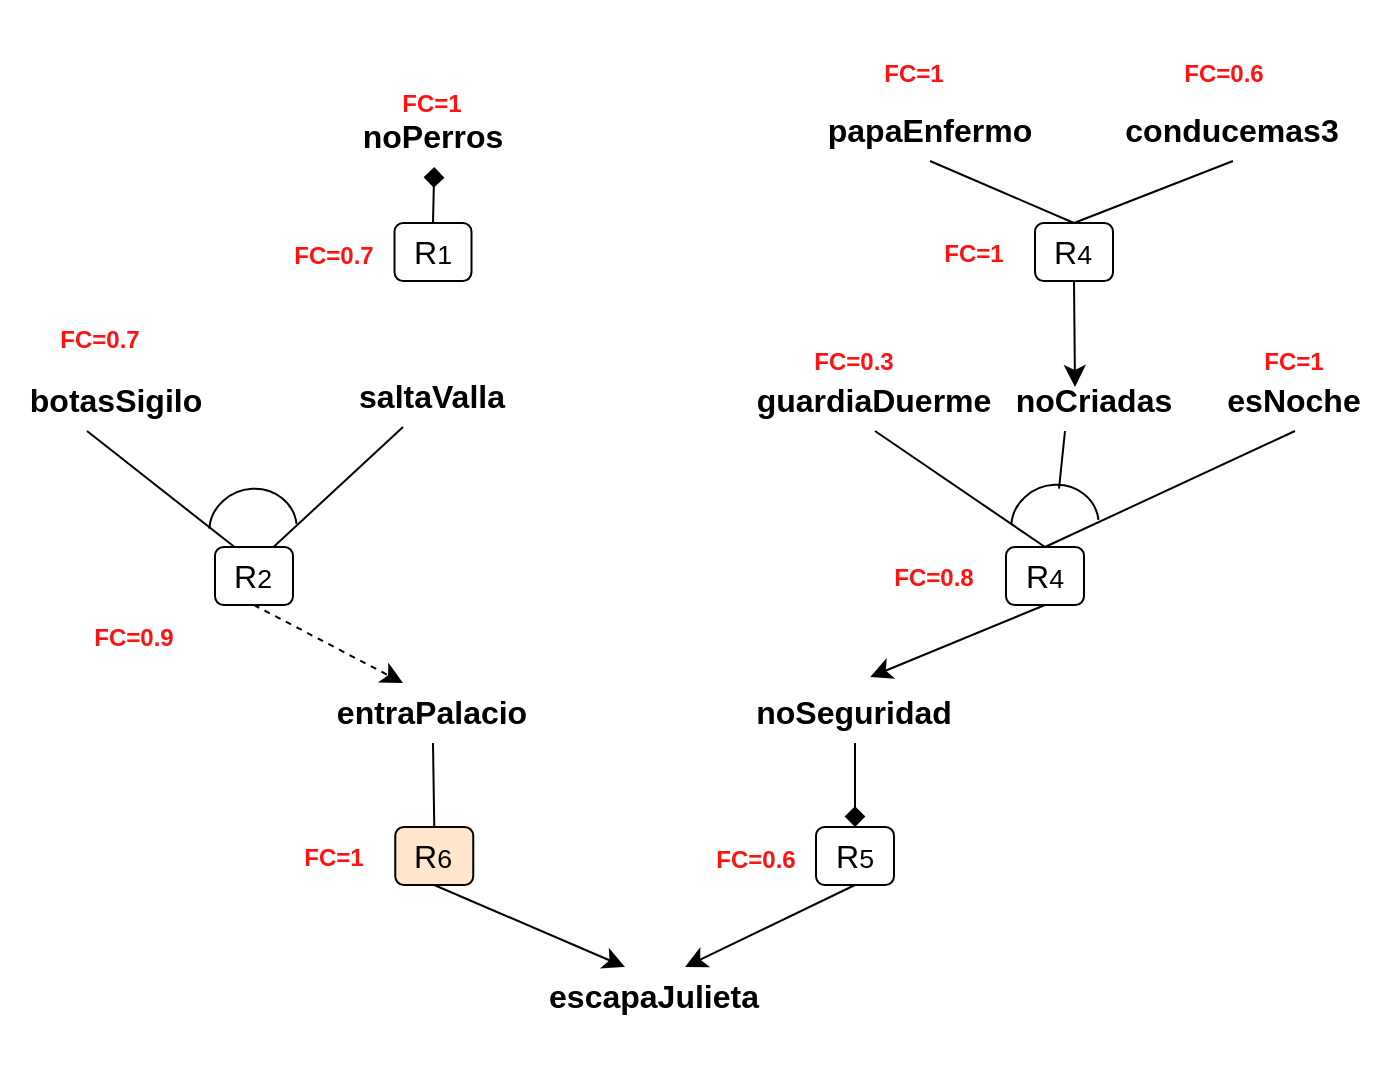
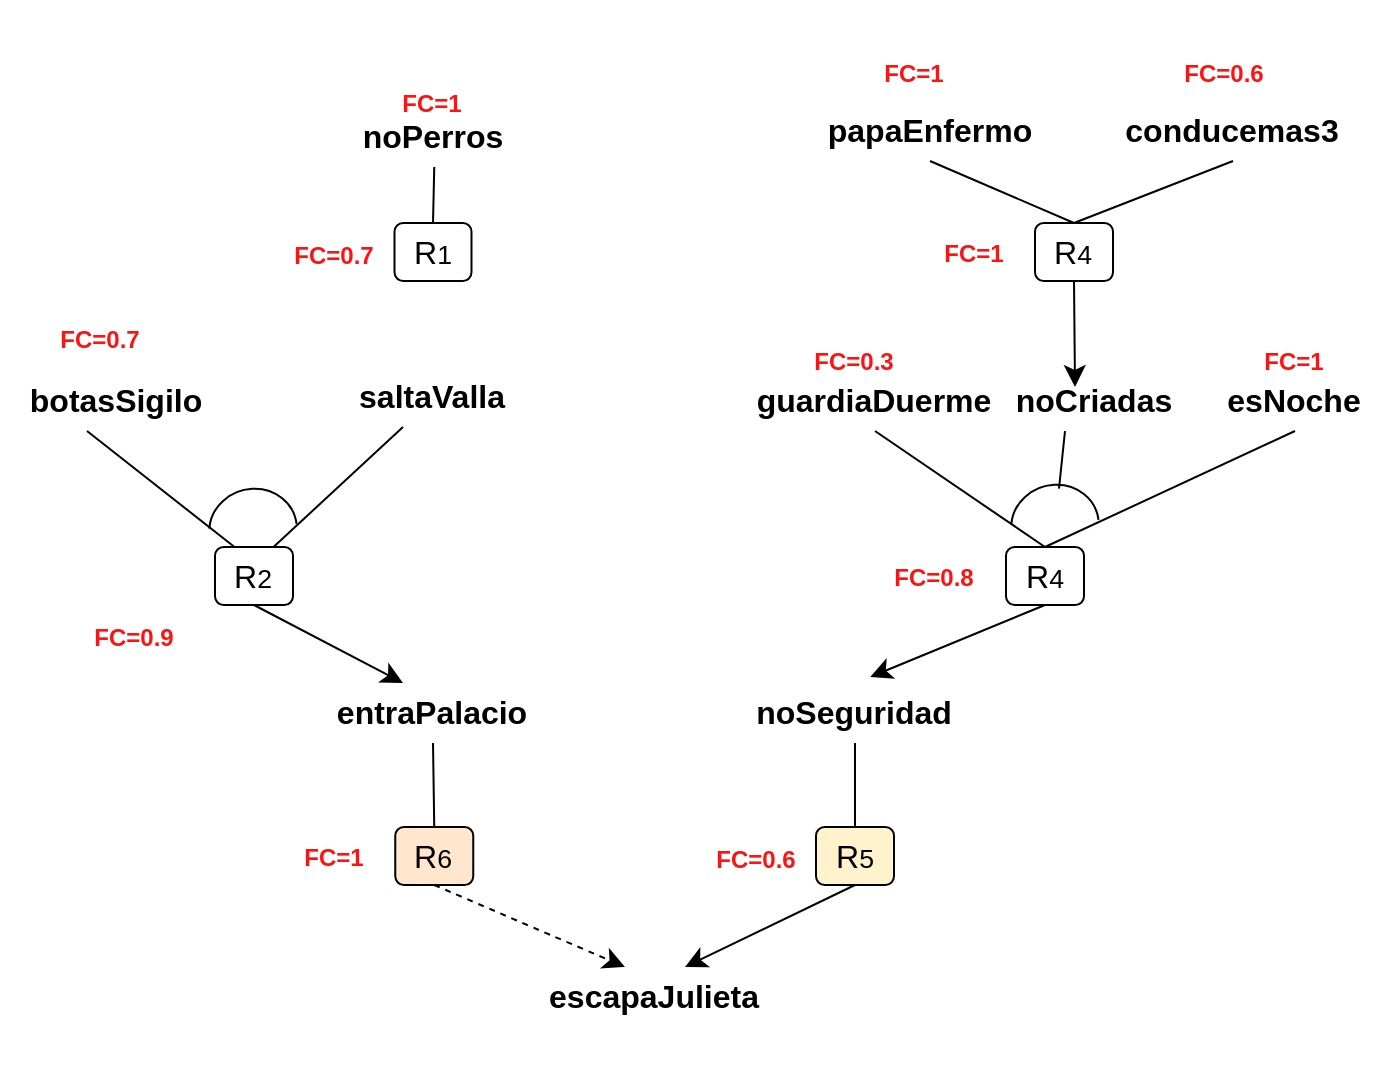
edge "R1" -> "noPerros": arrowhead diamond -> none
edge "R2" -> "entraPalacio": style dashed -> solid
edge "noSeguridad" -> "R5": arrowhead diamond -> none
node "R5": fillcolor #ffffff -> #fff2cc
edge "R6" -> "escapaJulieta": style solid -> dashed
